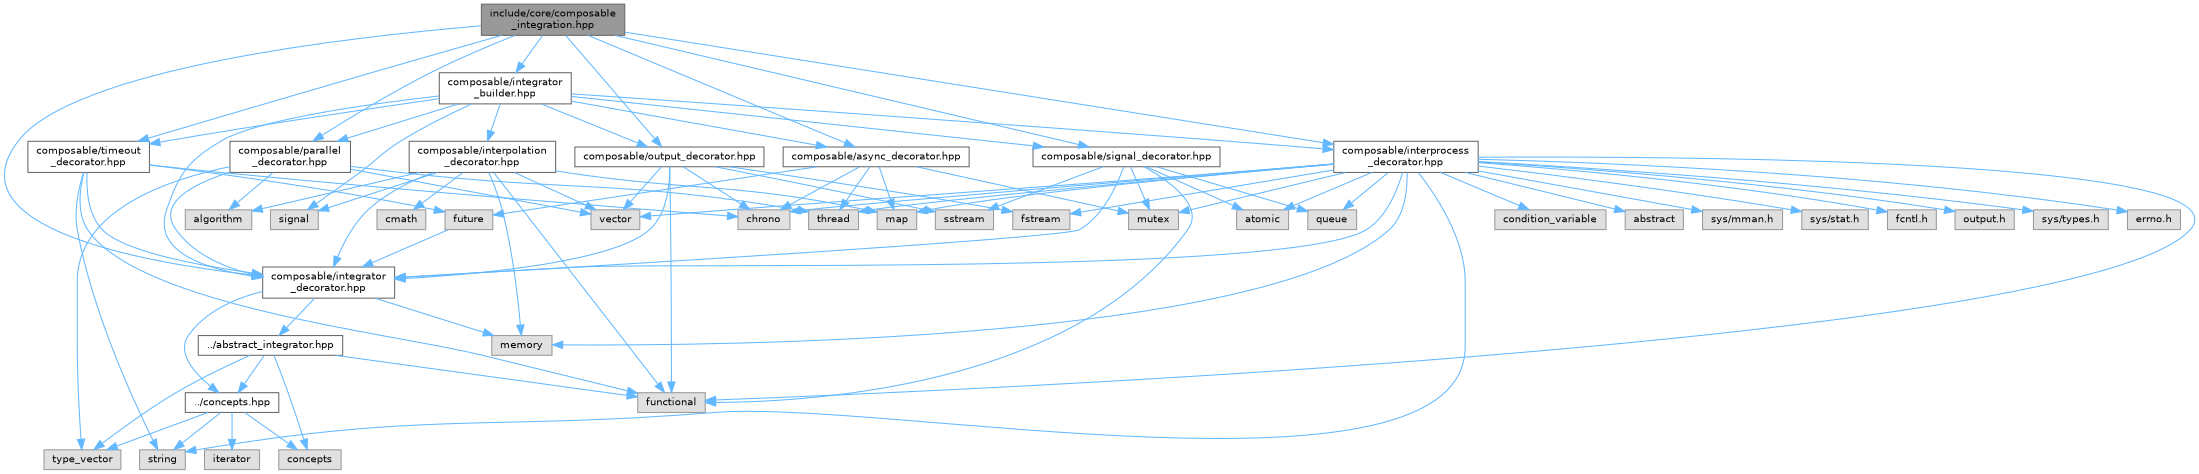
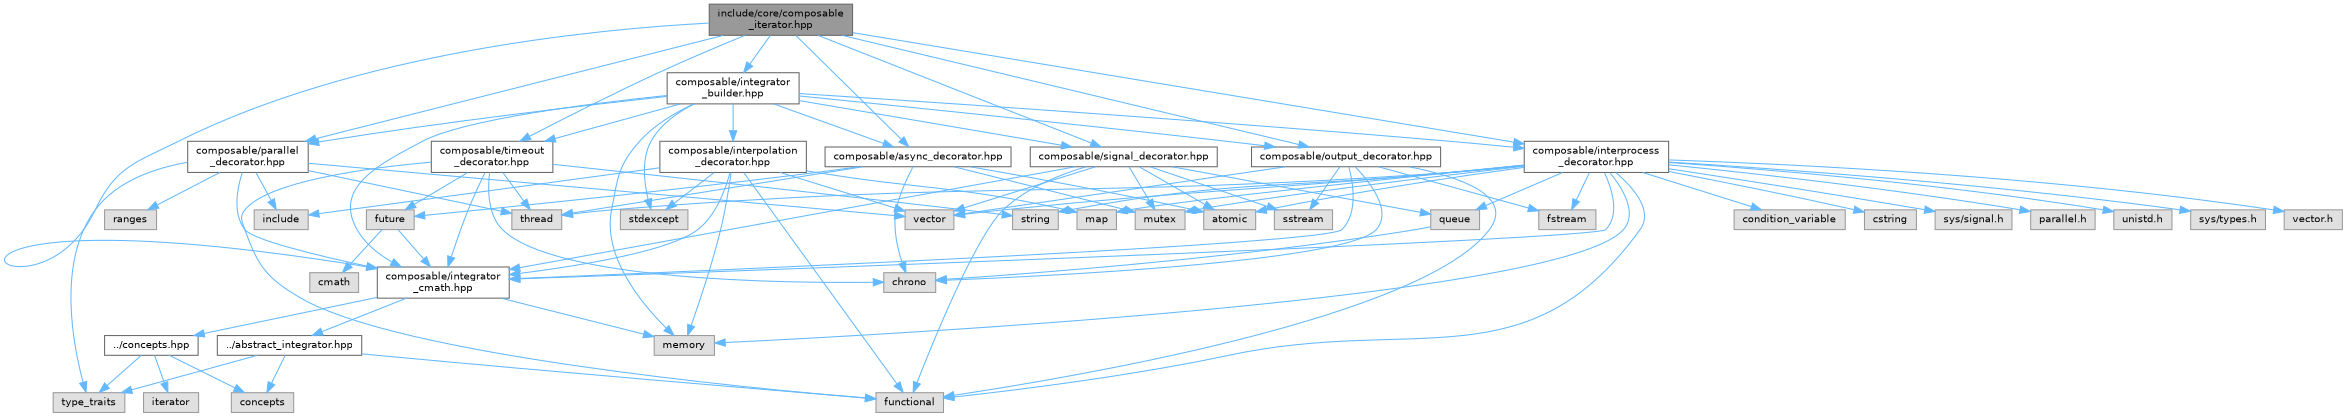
node "include/core/composable _integration.hpp": label "include/core/composable _integration.hpp" -> "include/core/composable _iterator.hpp"
edge "composable/async_decorator.hpp" -> "map": now "composable/async_decorator.hpp" -> "atomic"
edge "composable/interprocess _decorator.hpp" -> "chrono": now "queue" -> "chrono"
edge "composable/signal_decorator.hpp" -> "vector": added
edge "composable/interpolation _decorator.hpp" -> "cmath": now "future" -> "cmath"
edge "composable/timeout _decorator.hpp" -> "thread": added
node "ranges": added
node "algorithm": label "algorithm" -> "include"
node "signal": label "signal" -> "stdexcept"
node "abstract": label "abstract" -> "cstring"
node "sys/mman.h": label "sys/mman.h" -> "sys/signal.h"
node "sys/stat.h": removed
node "fcntl.h": label "fcntl.h" -> "parallel.h"
node "output.h": label "output.h" -> "unistd.h"
node "errno.h": label "errno.h" -> "vector.h"
edge "composable/integrator _builder.hpp" -> "memory": added
node "composable/integrator _decorator.hpp": label "composable/integrator _decorator.hpp" -> "composable/integrator _cmath.hpp"
edge "../abstract_integrator.hpp" -> "../concepts.hpp": removed
edge "../concepts.hpp" -> "string": removed
node "type_vector": label "type_vector" -> "type_traits"
